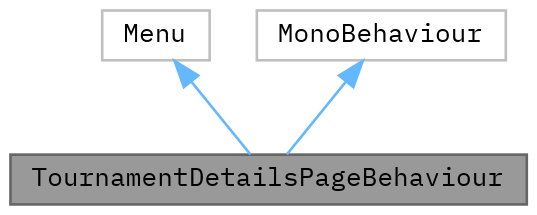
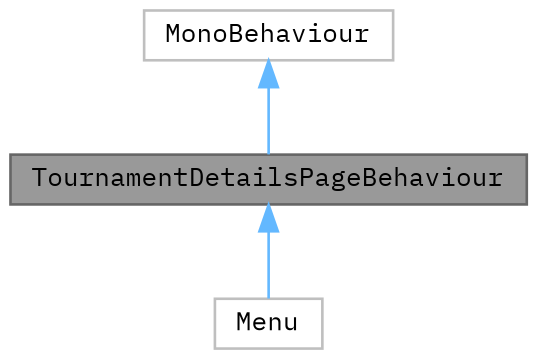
edge "TournamentDetailsPageBehaviour" -> "Menu": reversed
